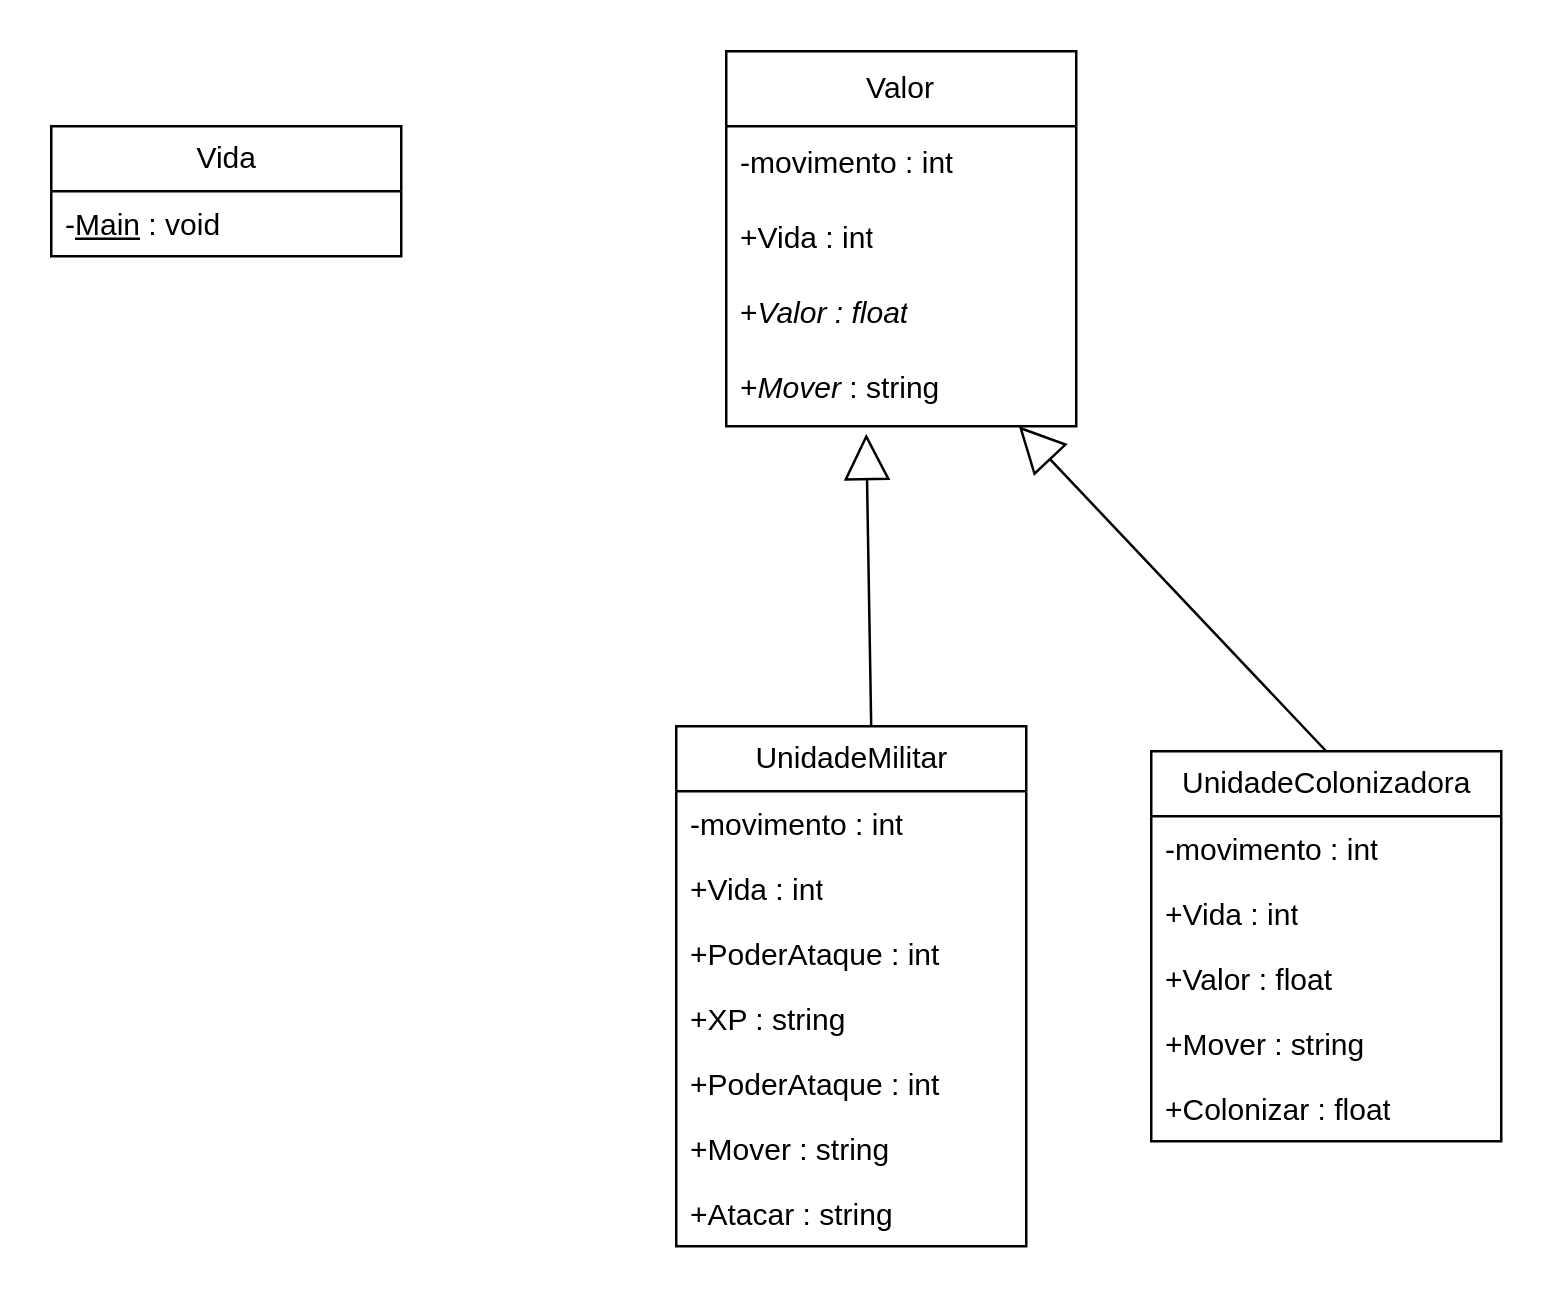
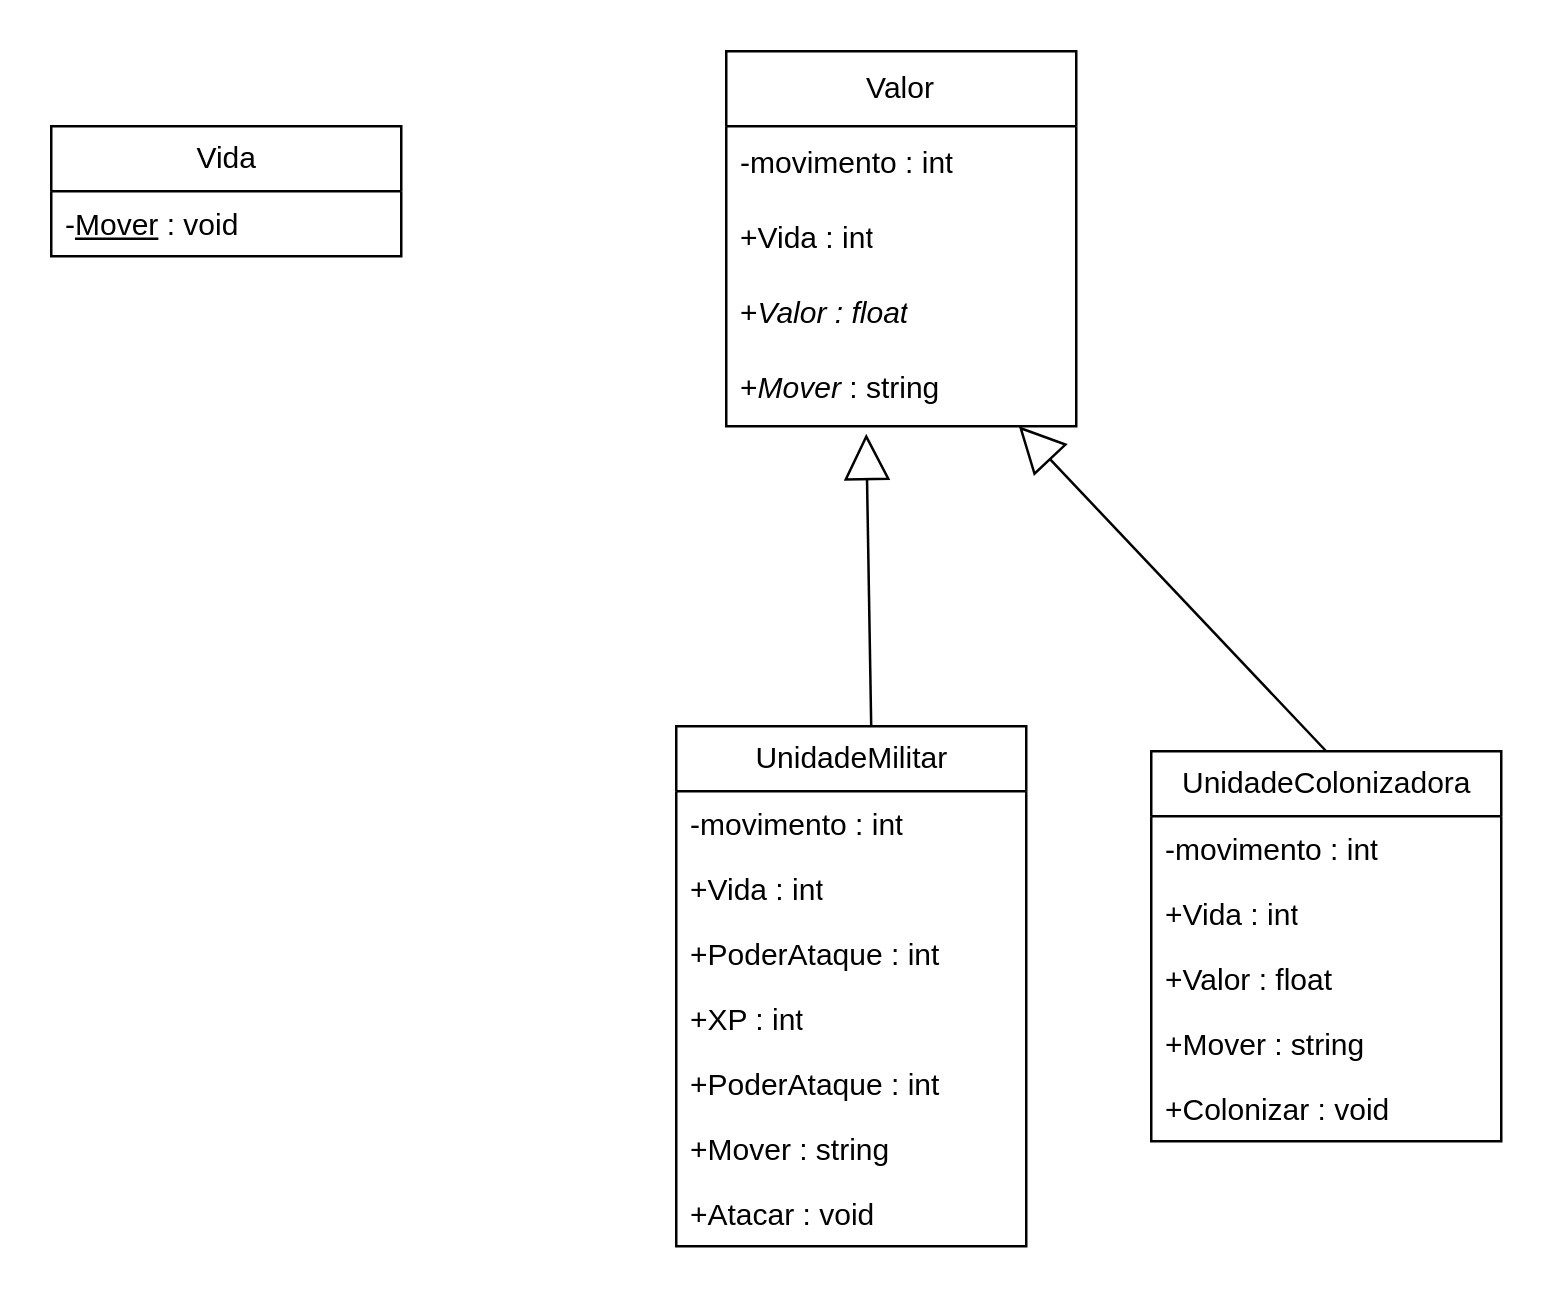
node "-Main : void": label "-Main : void" -> "-Mover : void"
node "+XP : string": label "+XP : string" -> "+XP : int"
node "+Colonizar : float": label "+Colonizar : float" -> "+Colonizar : void"
node "+Atacar : string": label "+Atacar : string" -> "+Atacar : void"
